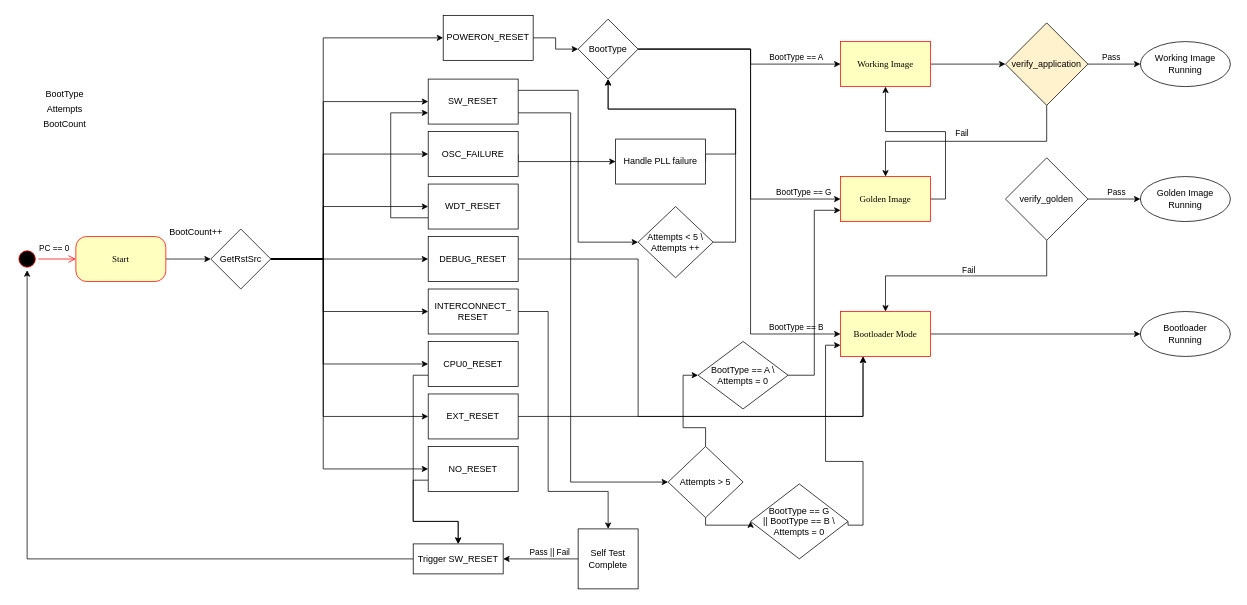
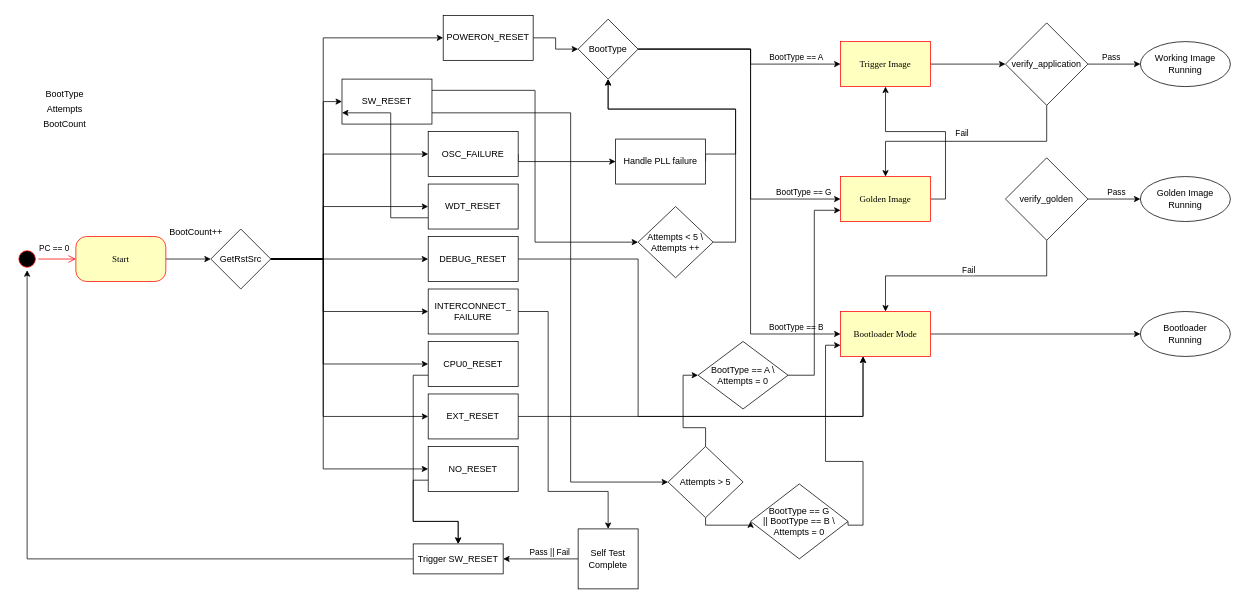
node "Working Image": label "Working Image" -> "Trigger Image"
node "verify_application": fillcolor #fff2cc -> #ffffff
node "SW_RESET": moved (473, 102) -> (387, 102)
node "INTERCONNECT_ RESET": label "INTERCONNECT_ RESET" -> "INTERCONNECT_ FAILURE"
